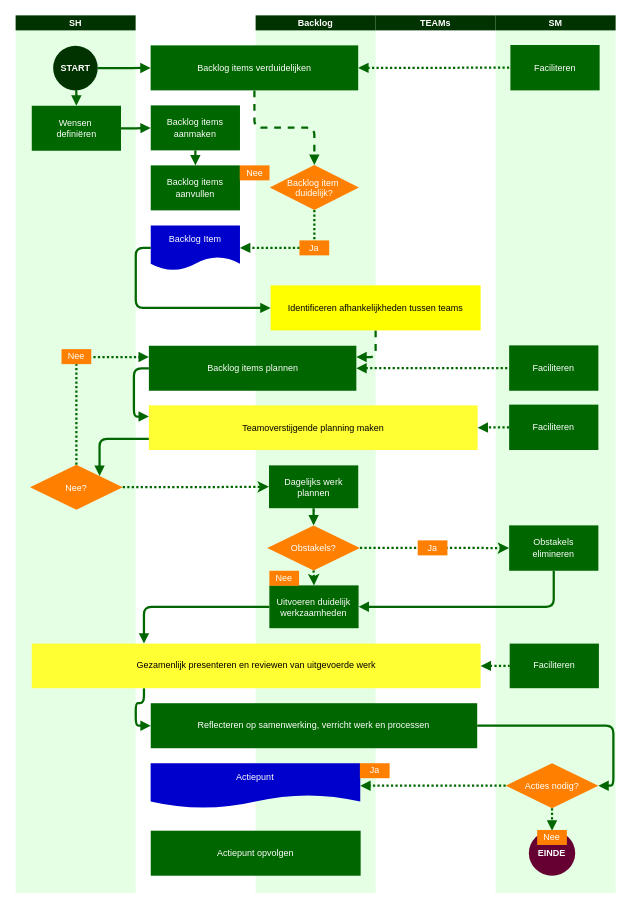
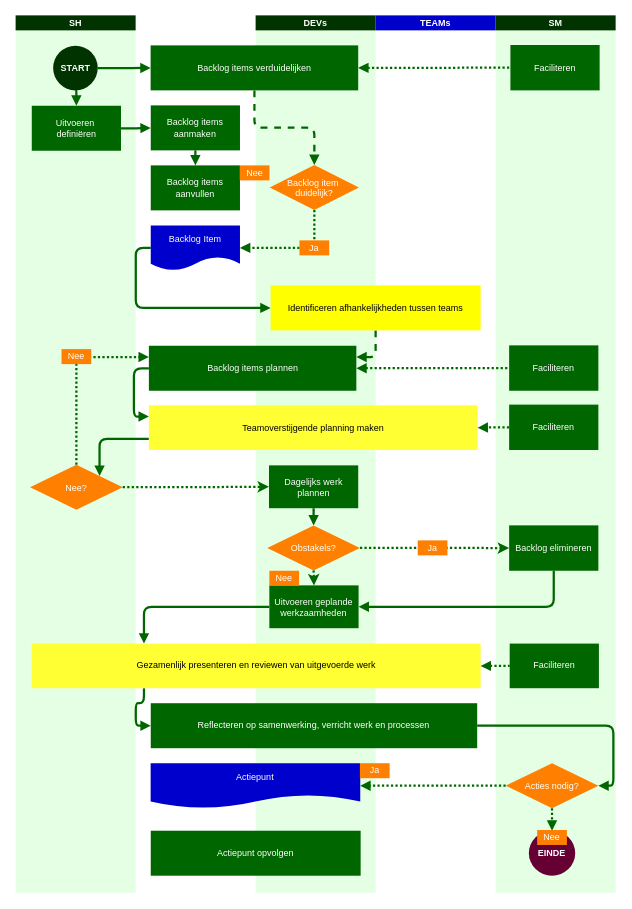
node "Backlog": label "Backlog" -> "DEVs"
node "TEAMs": fillcolor #003300 -> #0000cc
node "Wensen definiëren": label "Wensen definiëren" -> "Uitvoeren definiëren"
node "Obstakels elimineren": label "Obstakels elimineren" -> "Backlog elimineren"
node "Uitvoeren duidelijk werkzaamheden": label "Uitvoeren duidelijk werkzaamheden" -> "Uitvoeren geplande werkzaamheden"
